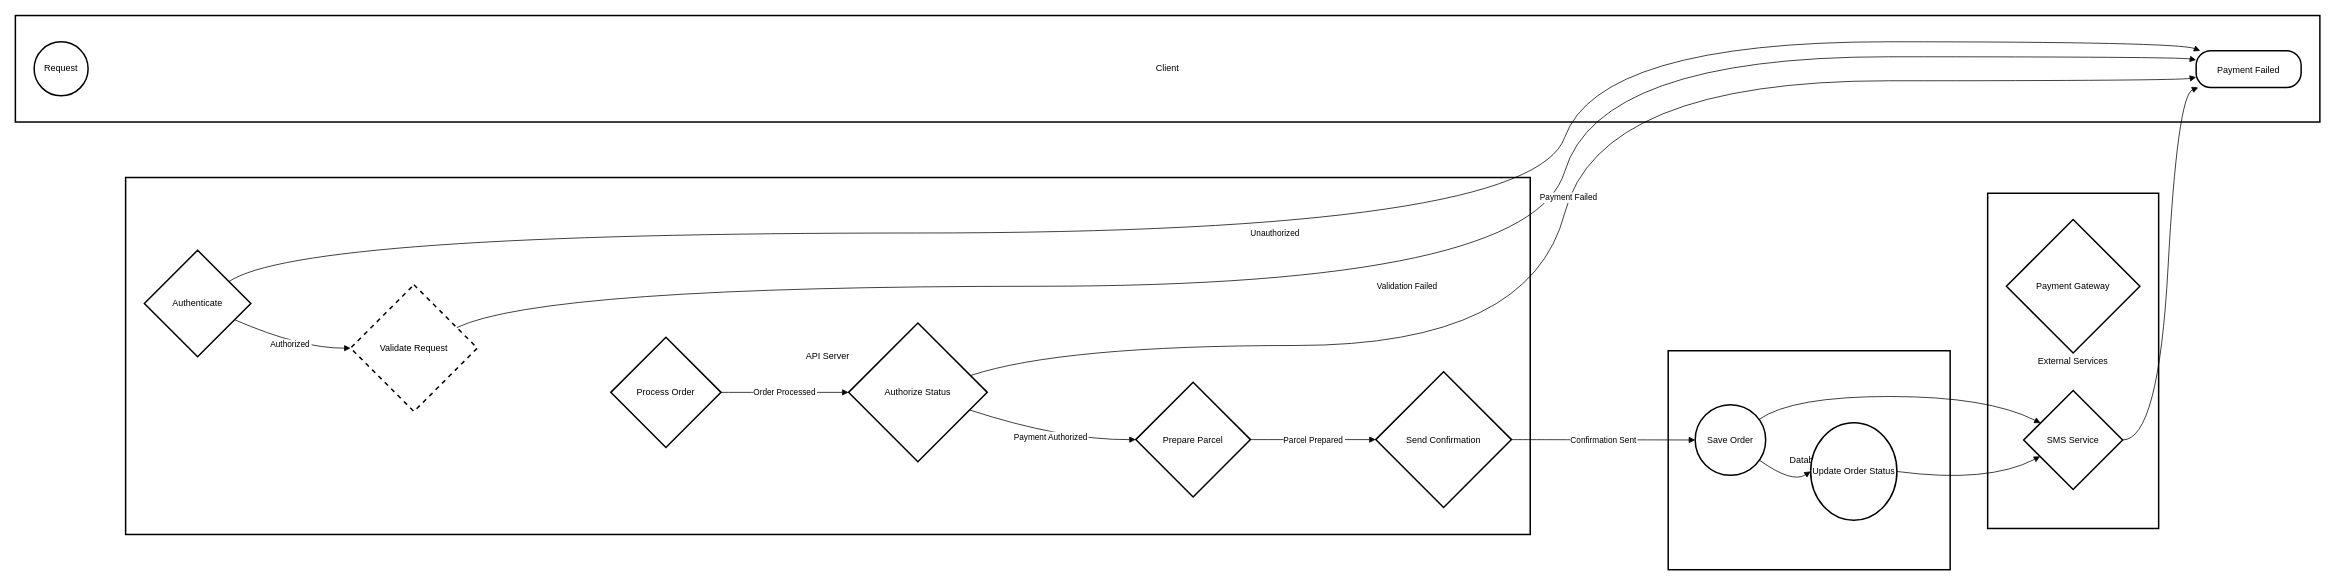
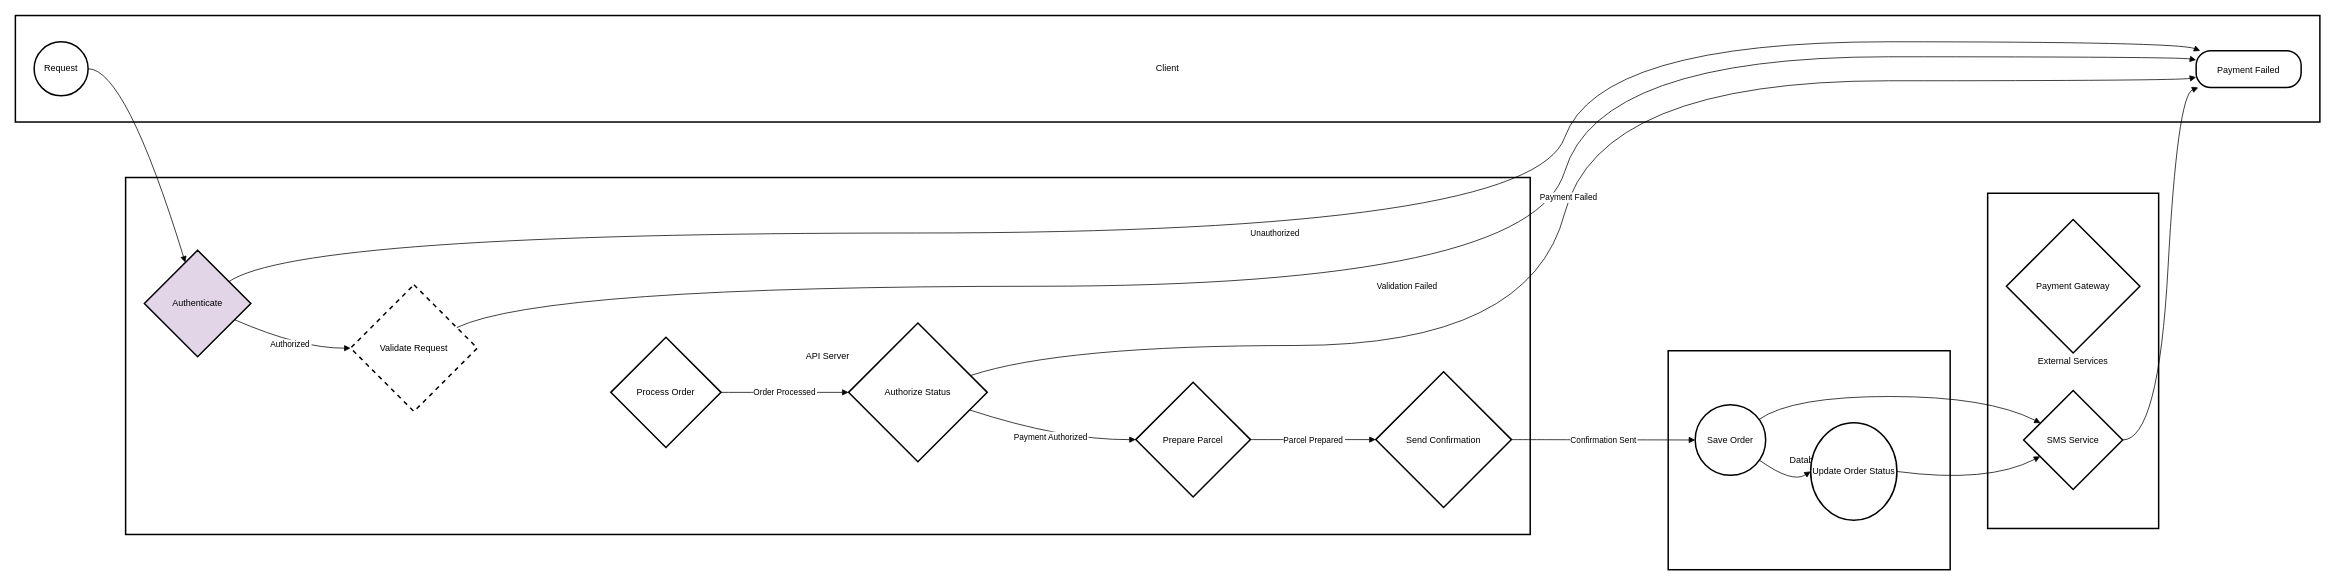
edge "Request" -> "Authenticate": added
node "Authenticate": fillcolor #ffffff -> #e1d5e7
